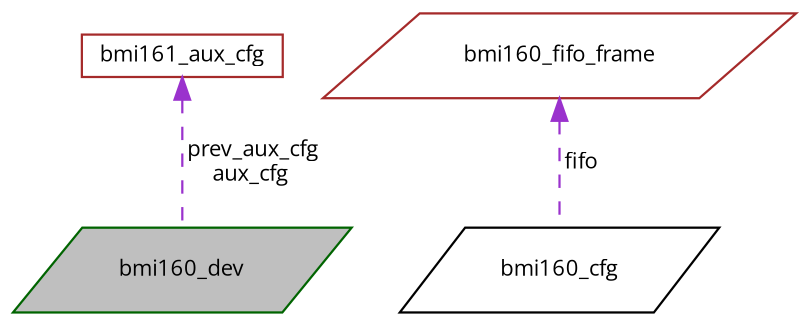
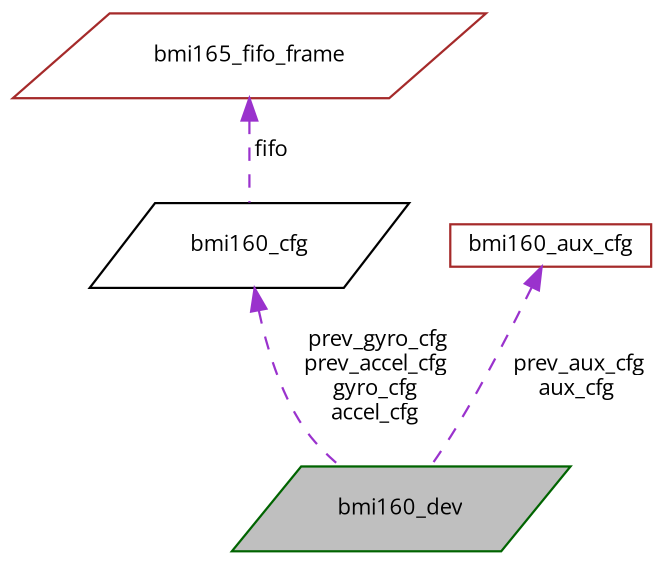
node "bmi161_aux_cfg": label "bmi161_aux_cfg" -> "bmi160_aux_cfg"
node "bmi160_fifo_frame": label "bmi160_fifo_frame" -> "bmi165_fifo_frame"
edge "bmi160_dev" -> "bmi160_cfg": added, label "prev_gyro_cfg prev_accel_cfg gyro_cfg accel_cfg"
